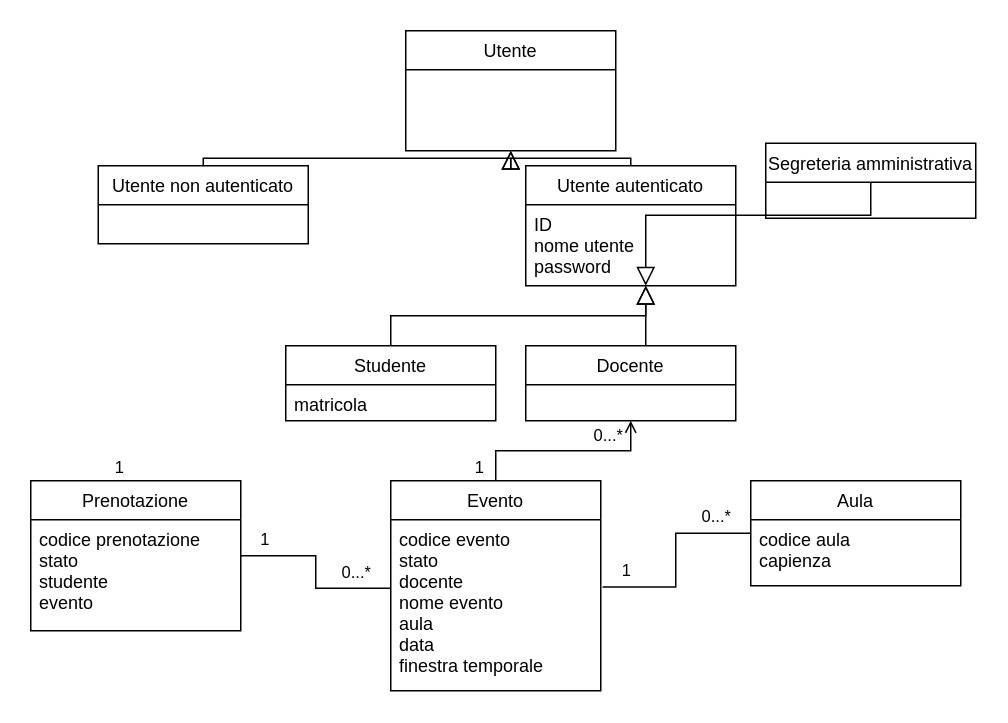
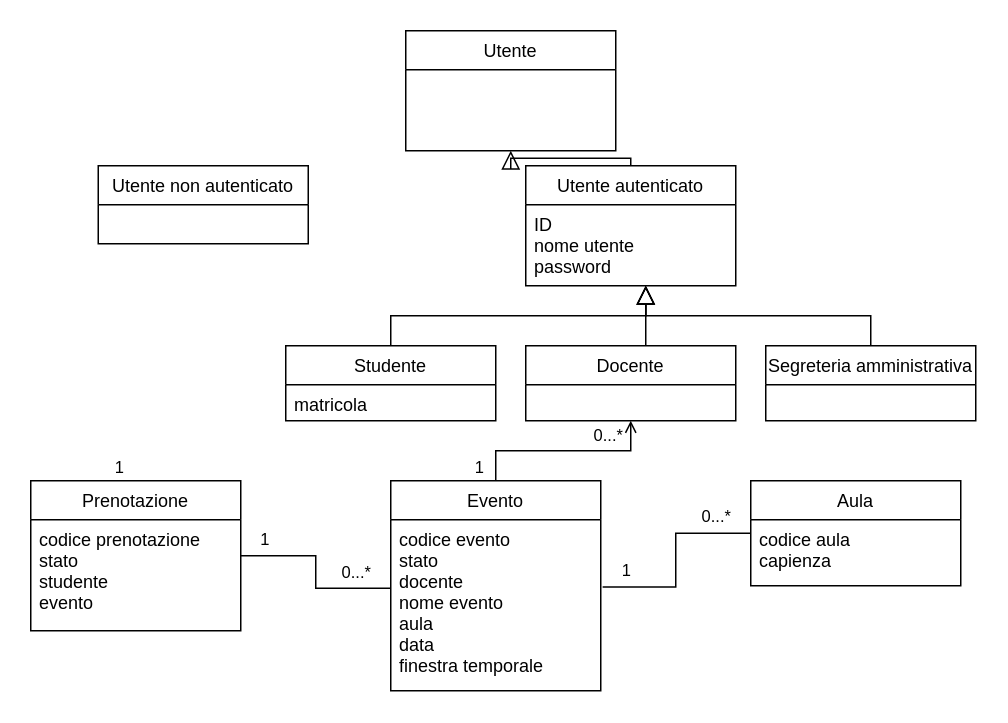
edge "Utente non autenticato" -> "Utente": removed
node "Segreteria amministrativa": moved (871, 181) -> (871, 383)
